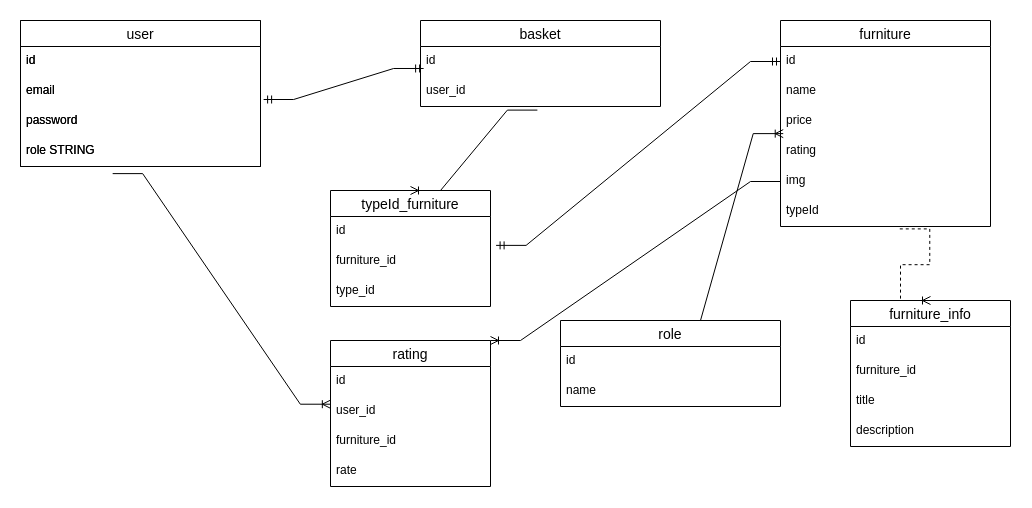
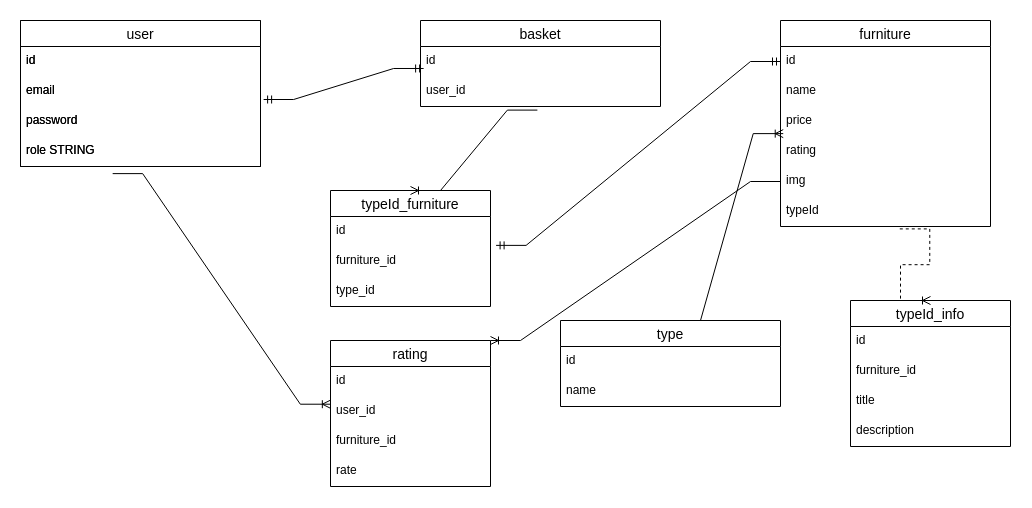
node "furniture_info": label "furniture_info" -> "typeId_info"
node "role": label "role" -> "type"
